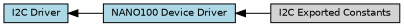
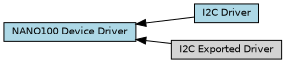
edge "NANO100 Device Driver" -> "I2C Driver": reversed
node "I2C Exported Constants": label "I2C Exported Constants" -> "I2C Exported Driver"
